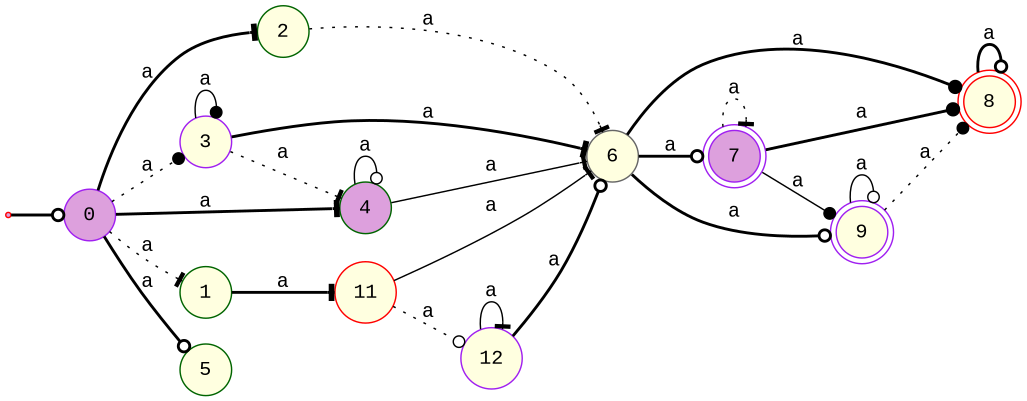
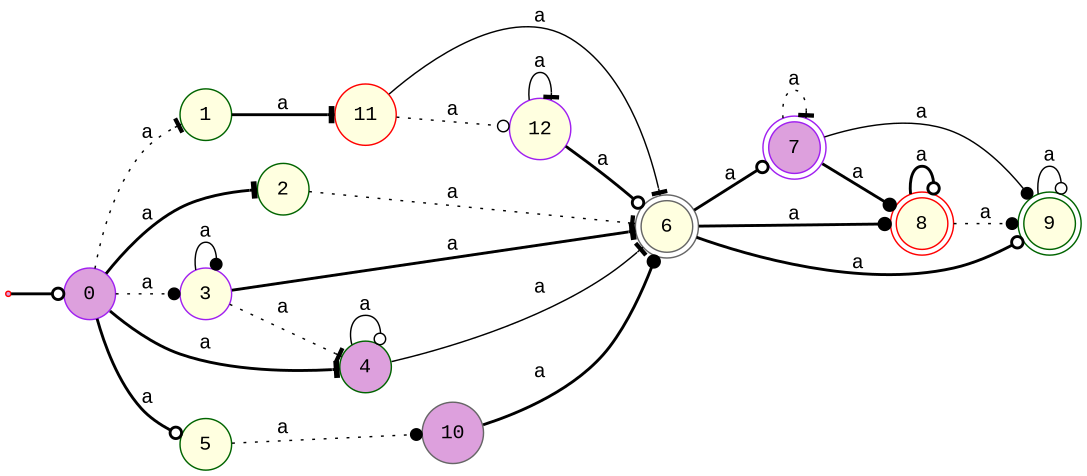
node "6": shape circle -> doublecircle
edge "9" -> "8": reversed
node "9": color purple -> darkgreen
node "10": added
